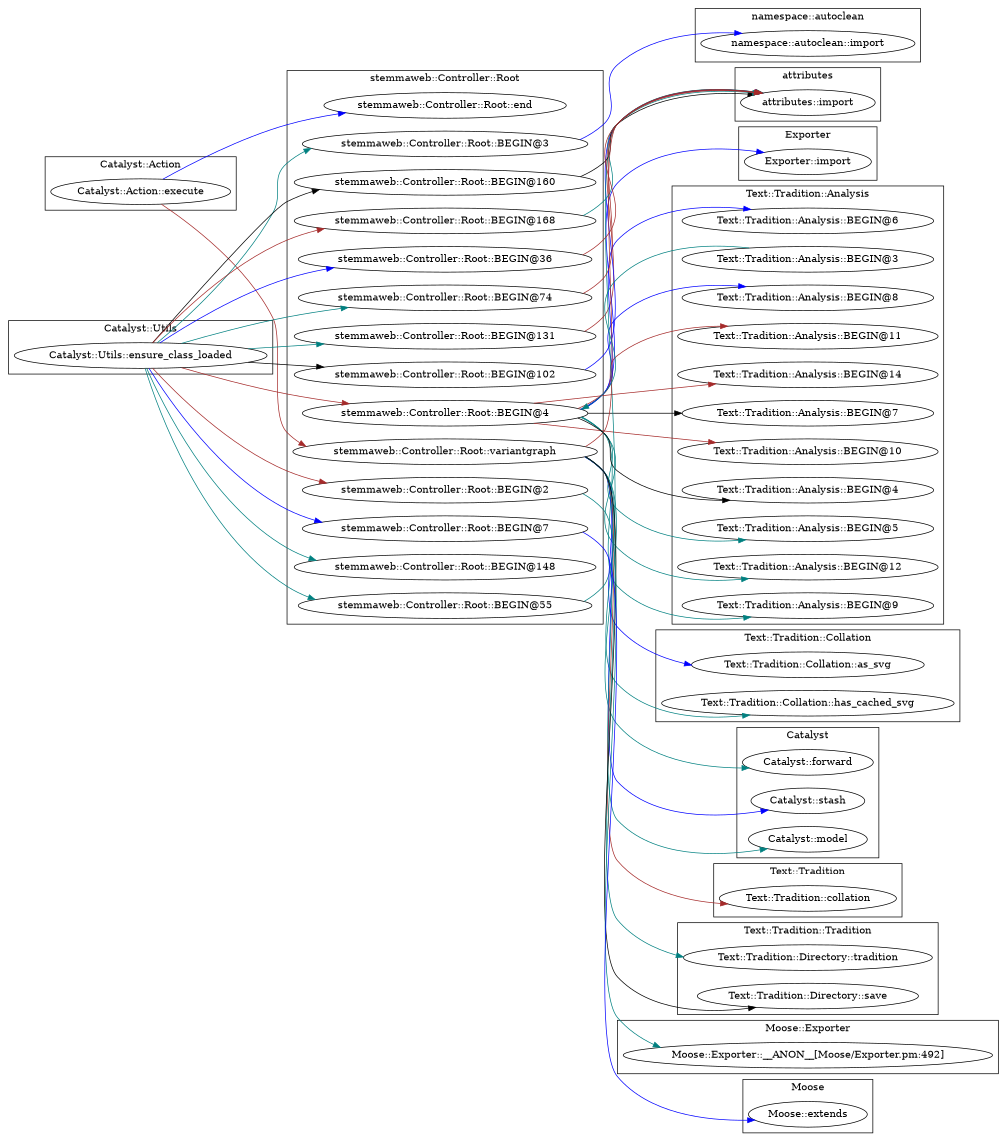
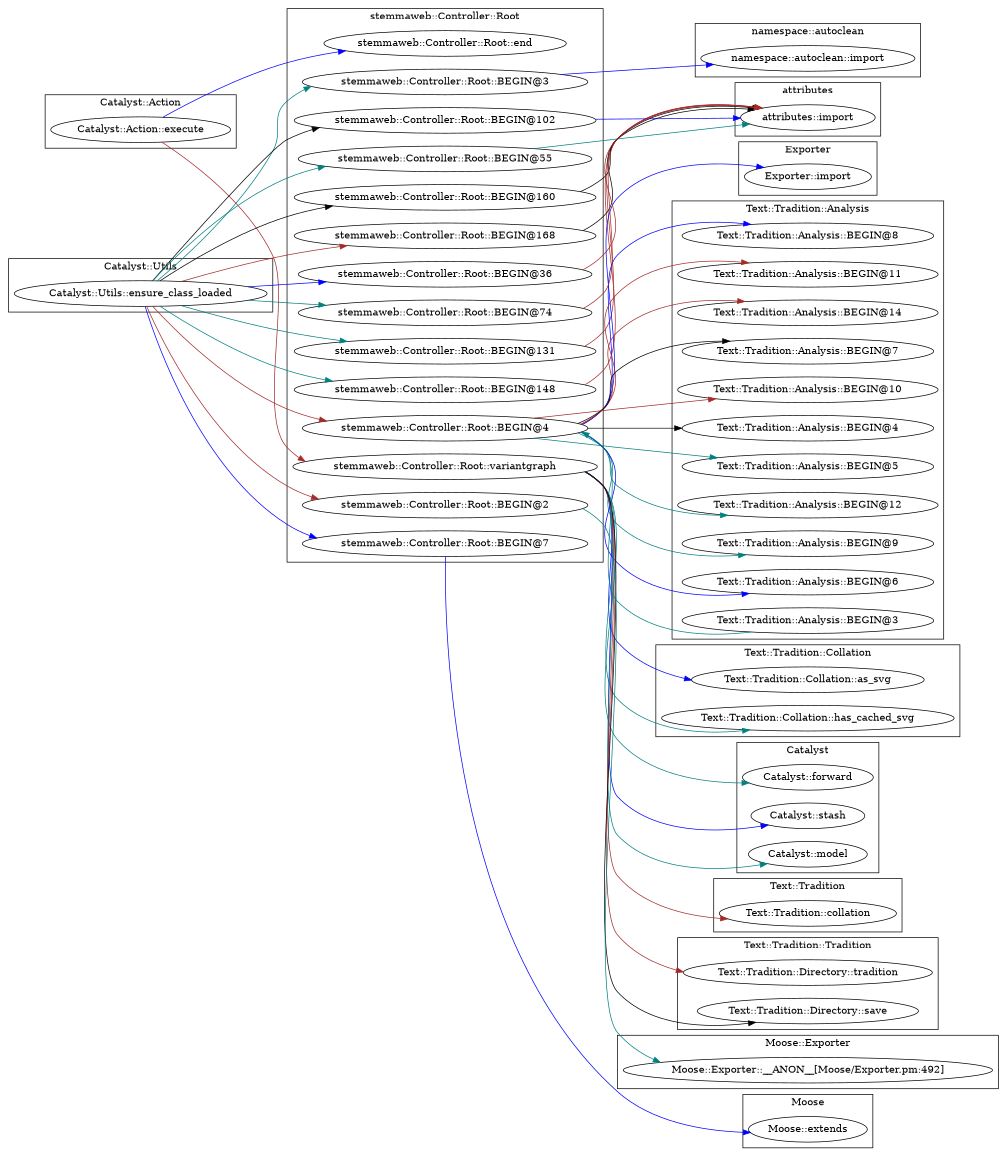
edge "stemmaweb::Controller::Root::BEGIN@168" -> "attributes::import": color teal -> black
edge "stemmaweb::Controller::Root::variantgraph" -> "attributes::import": now "stemmaweb::Controller::Root::BEGIN@148" -> "attributes::import"
edge "stemmaweb::Controller::Root::variantgraph" -> "Text::Tradition::Directory::tradition": color teal -> brown
